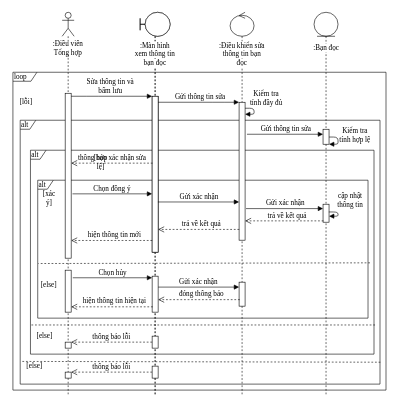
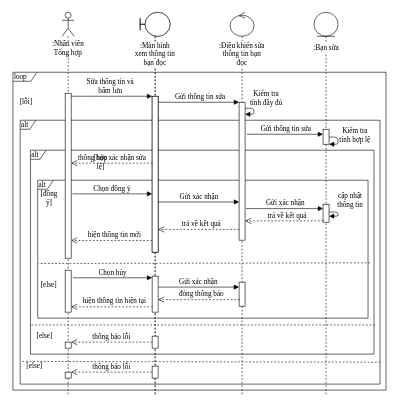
node ":Điều viên Tổng hợp": label ":Điều viên Tổng hợp" -> ":Nhân viên Tổng hợp"
node ":Bạn đọc": label ":Bạn đọc" -> ":Bạn sửa"
node "[xác ý]": label "[xác ý]" -> "[đồng ý]"
